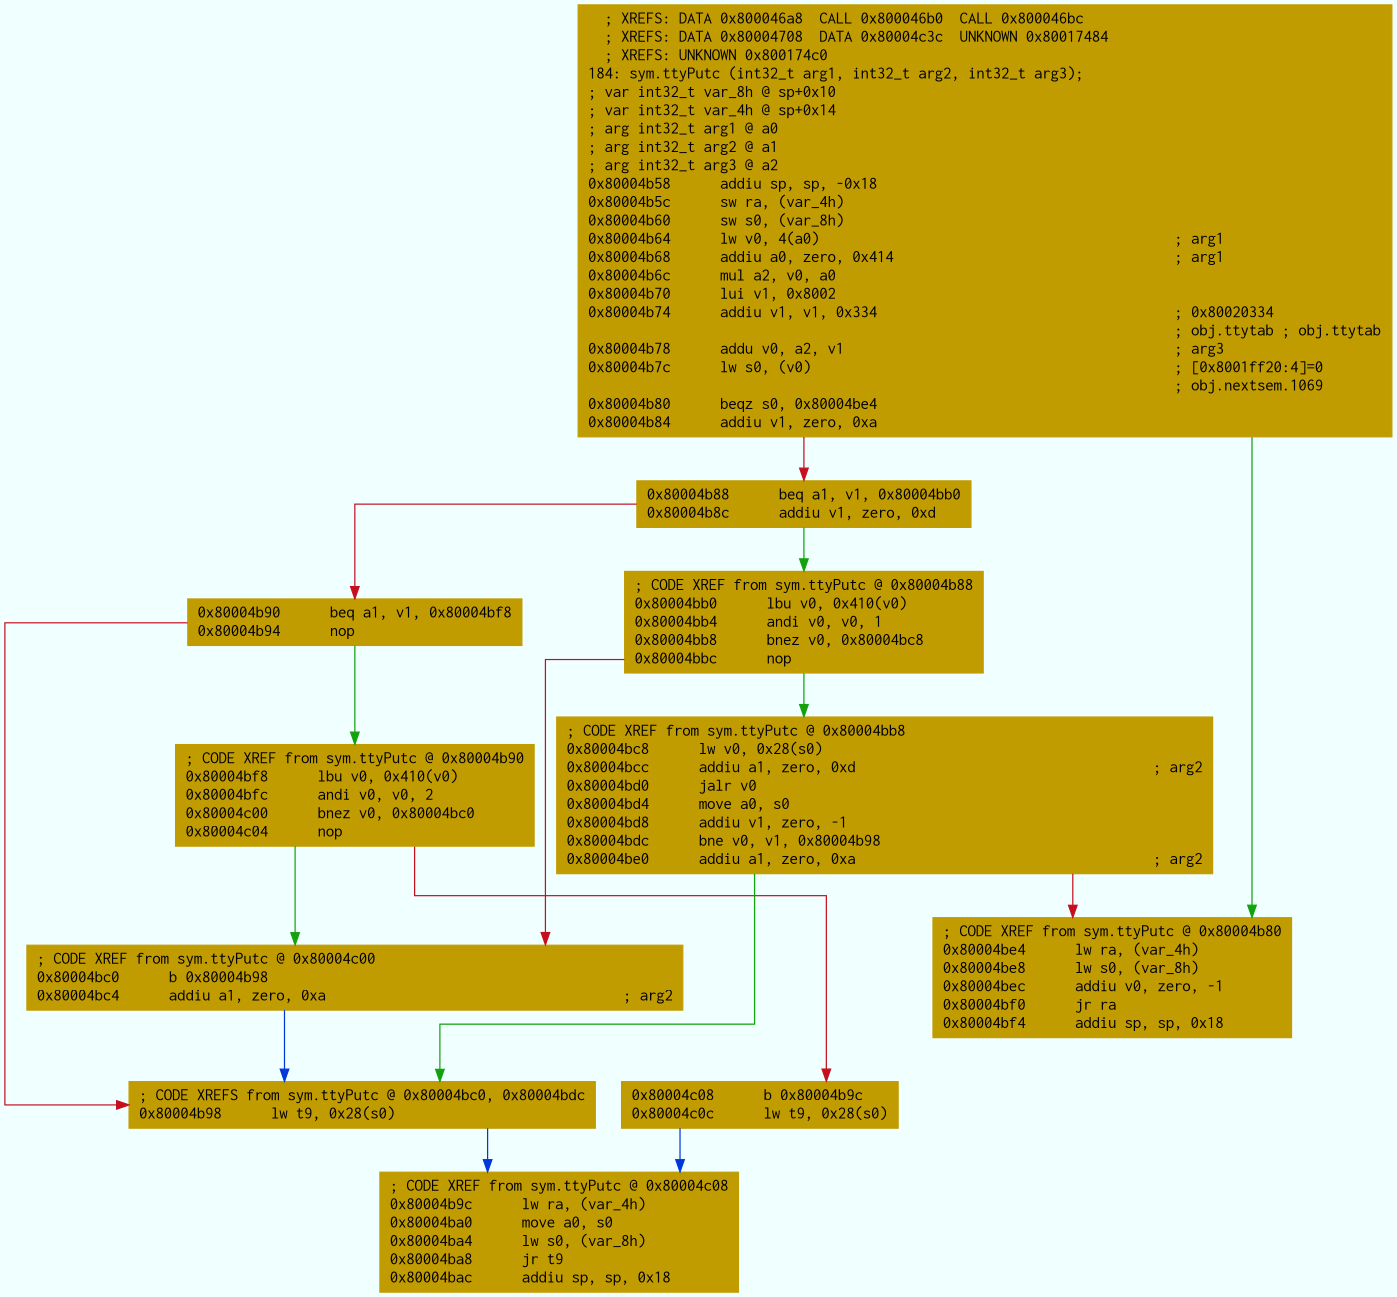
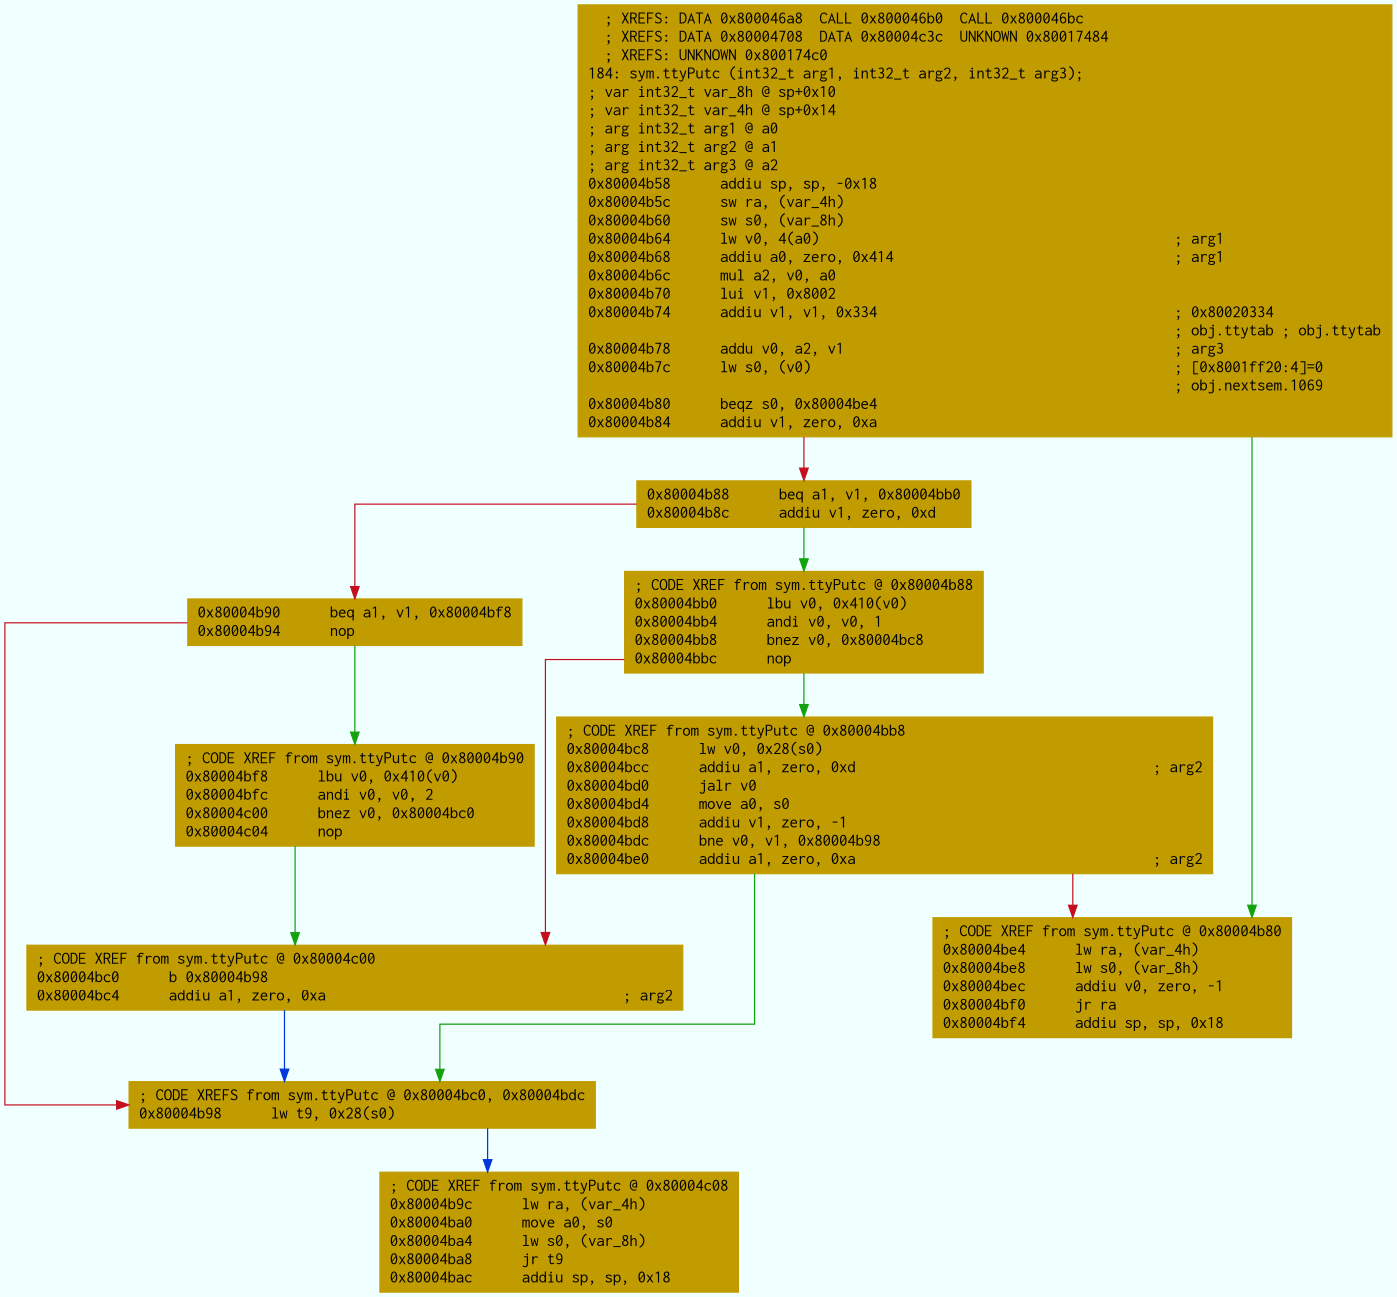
node "0x80004c08      b 0x80004b9c 0x80004c0c      lw t9, 0x28(s0)": removed
